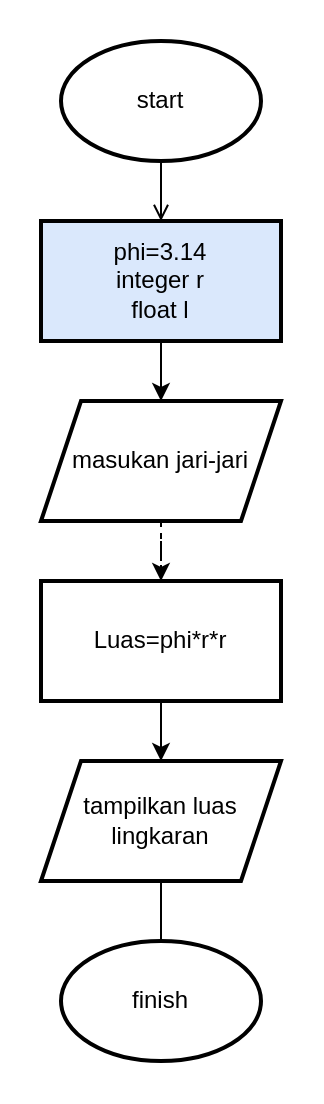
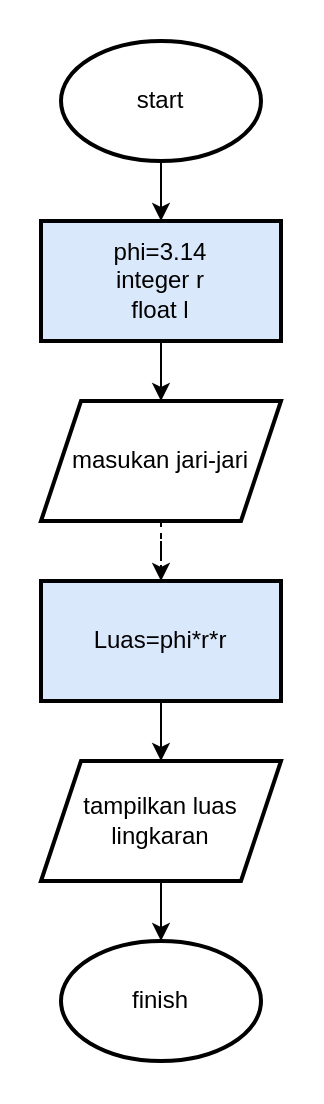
edge "start" -> "phi=3.14 integer r float l": arrowhead open -> classic
node "Luas=phi*r*r": fillcolor #ffffff -> #dae8fc
edge "tampilkan luas lingkaran" -- "finish": arrowhead none -> classic
